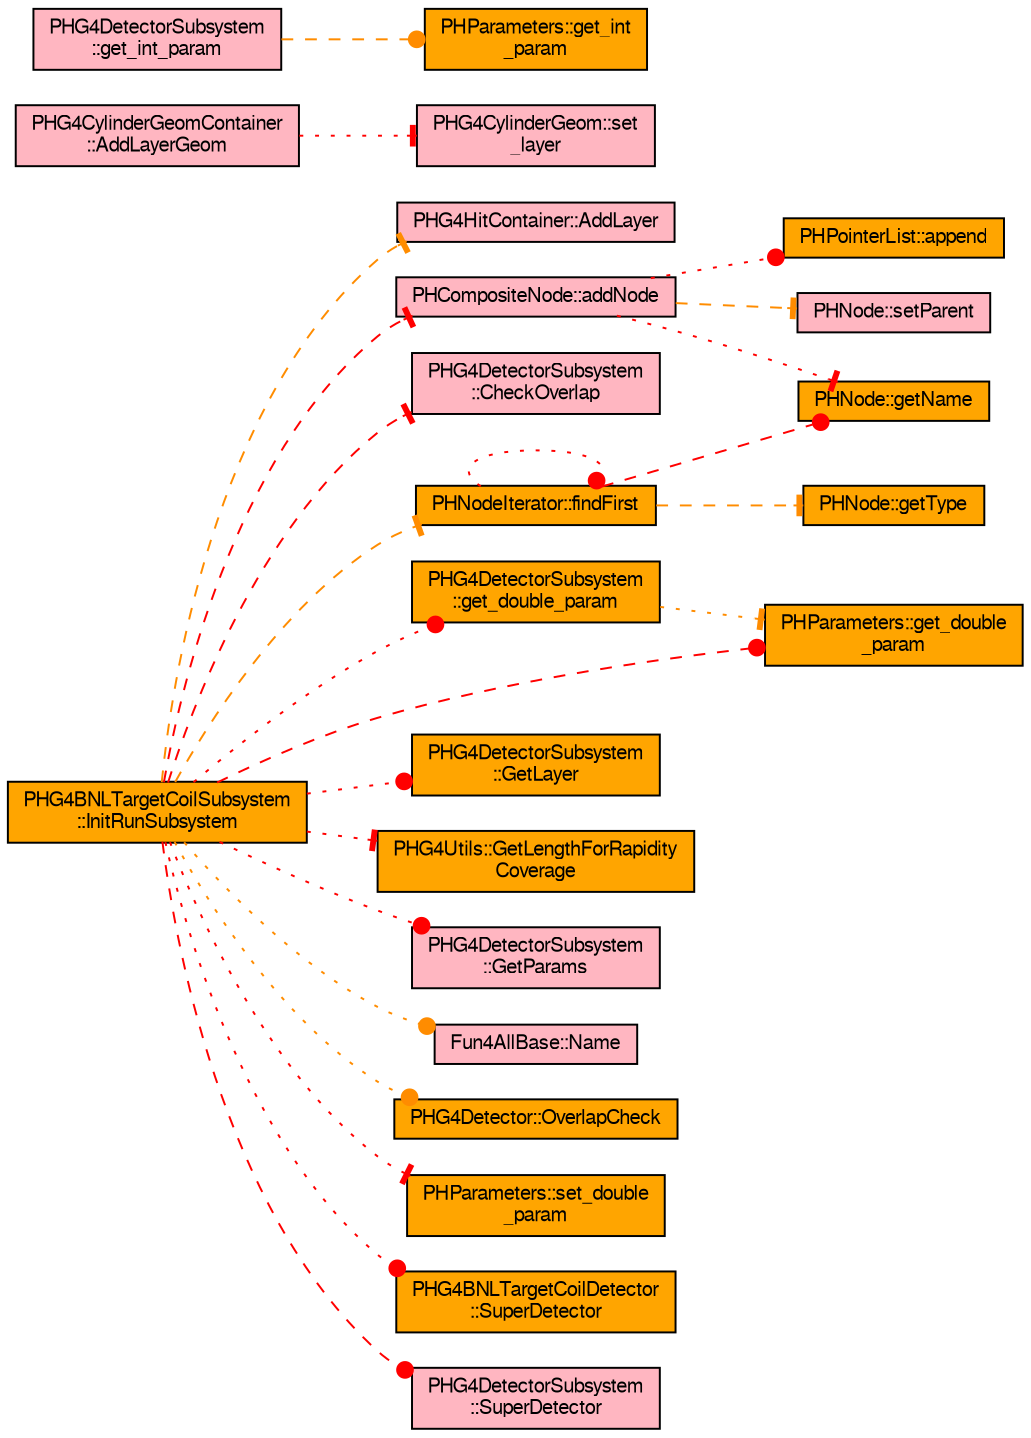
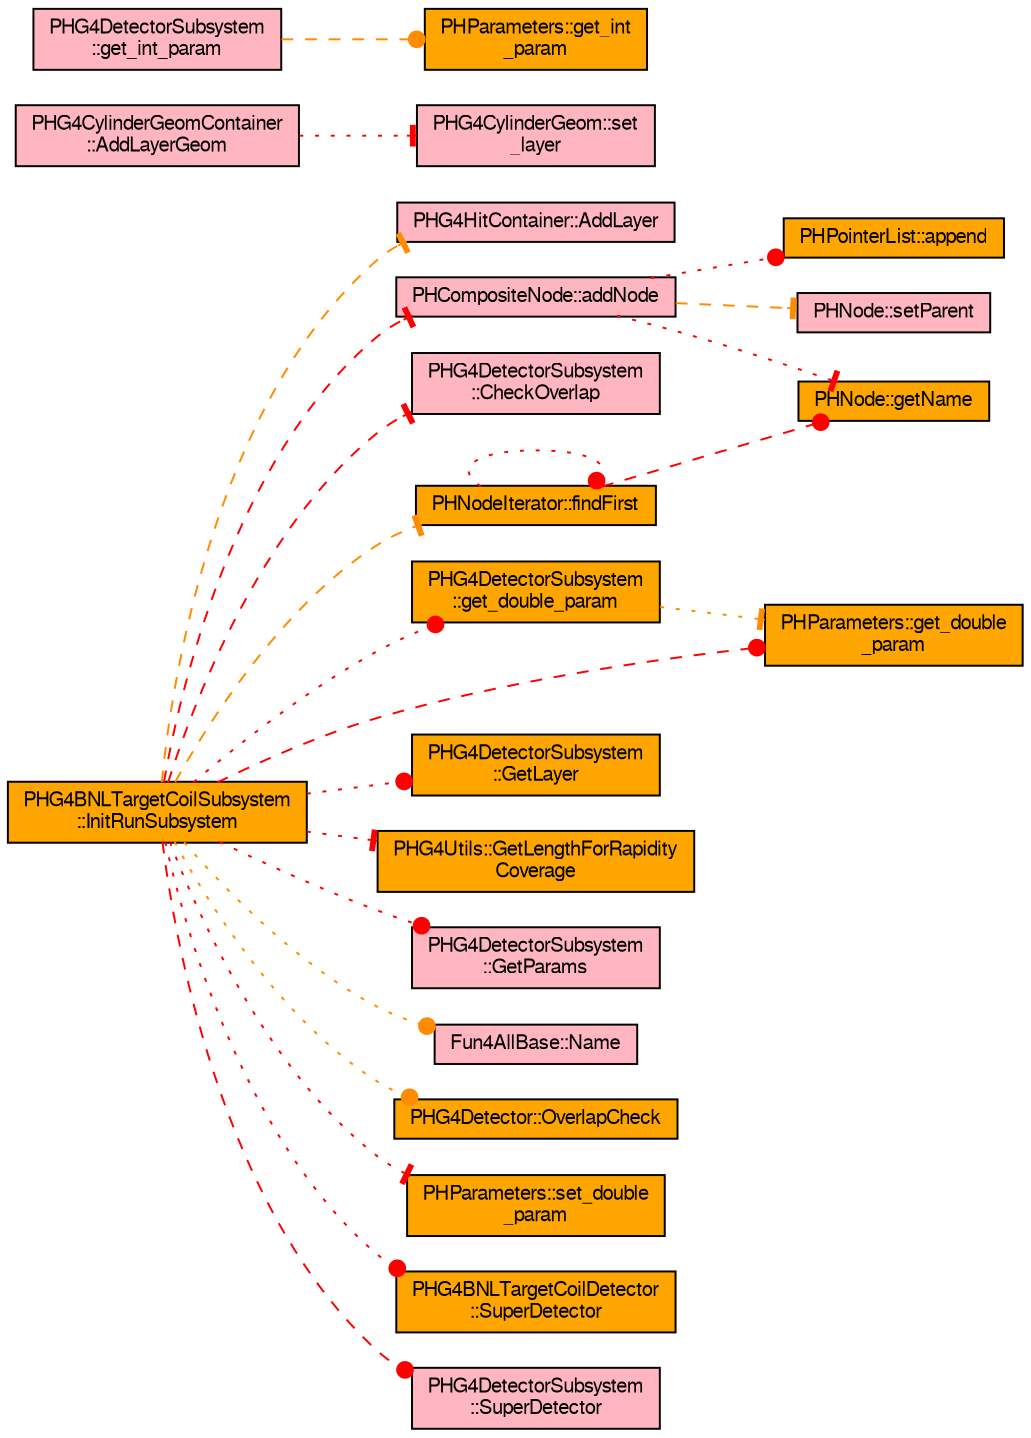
node "PHNode::getType": removed
